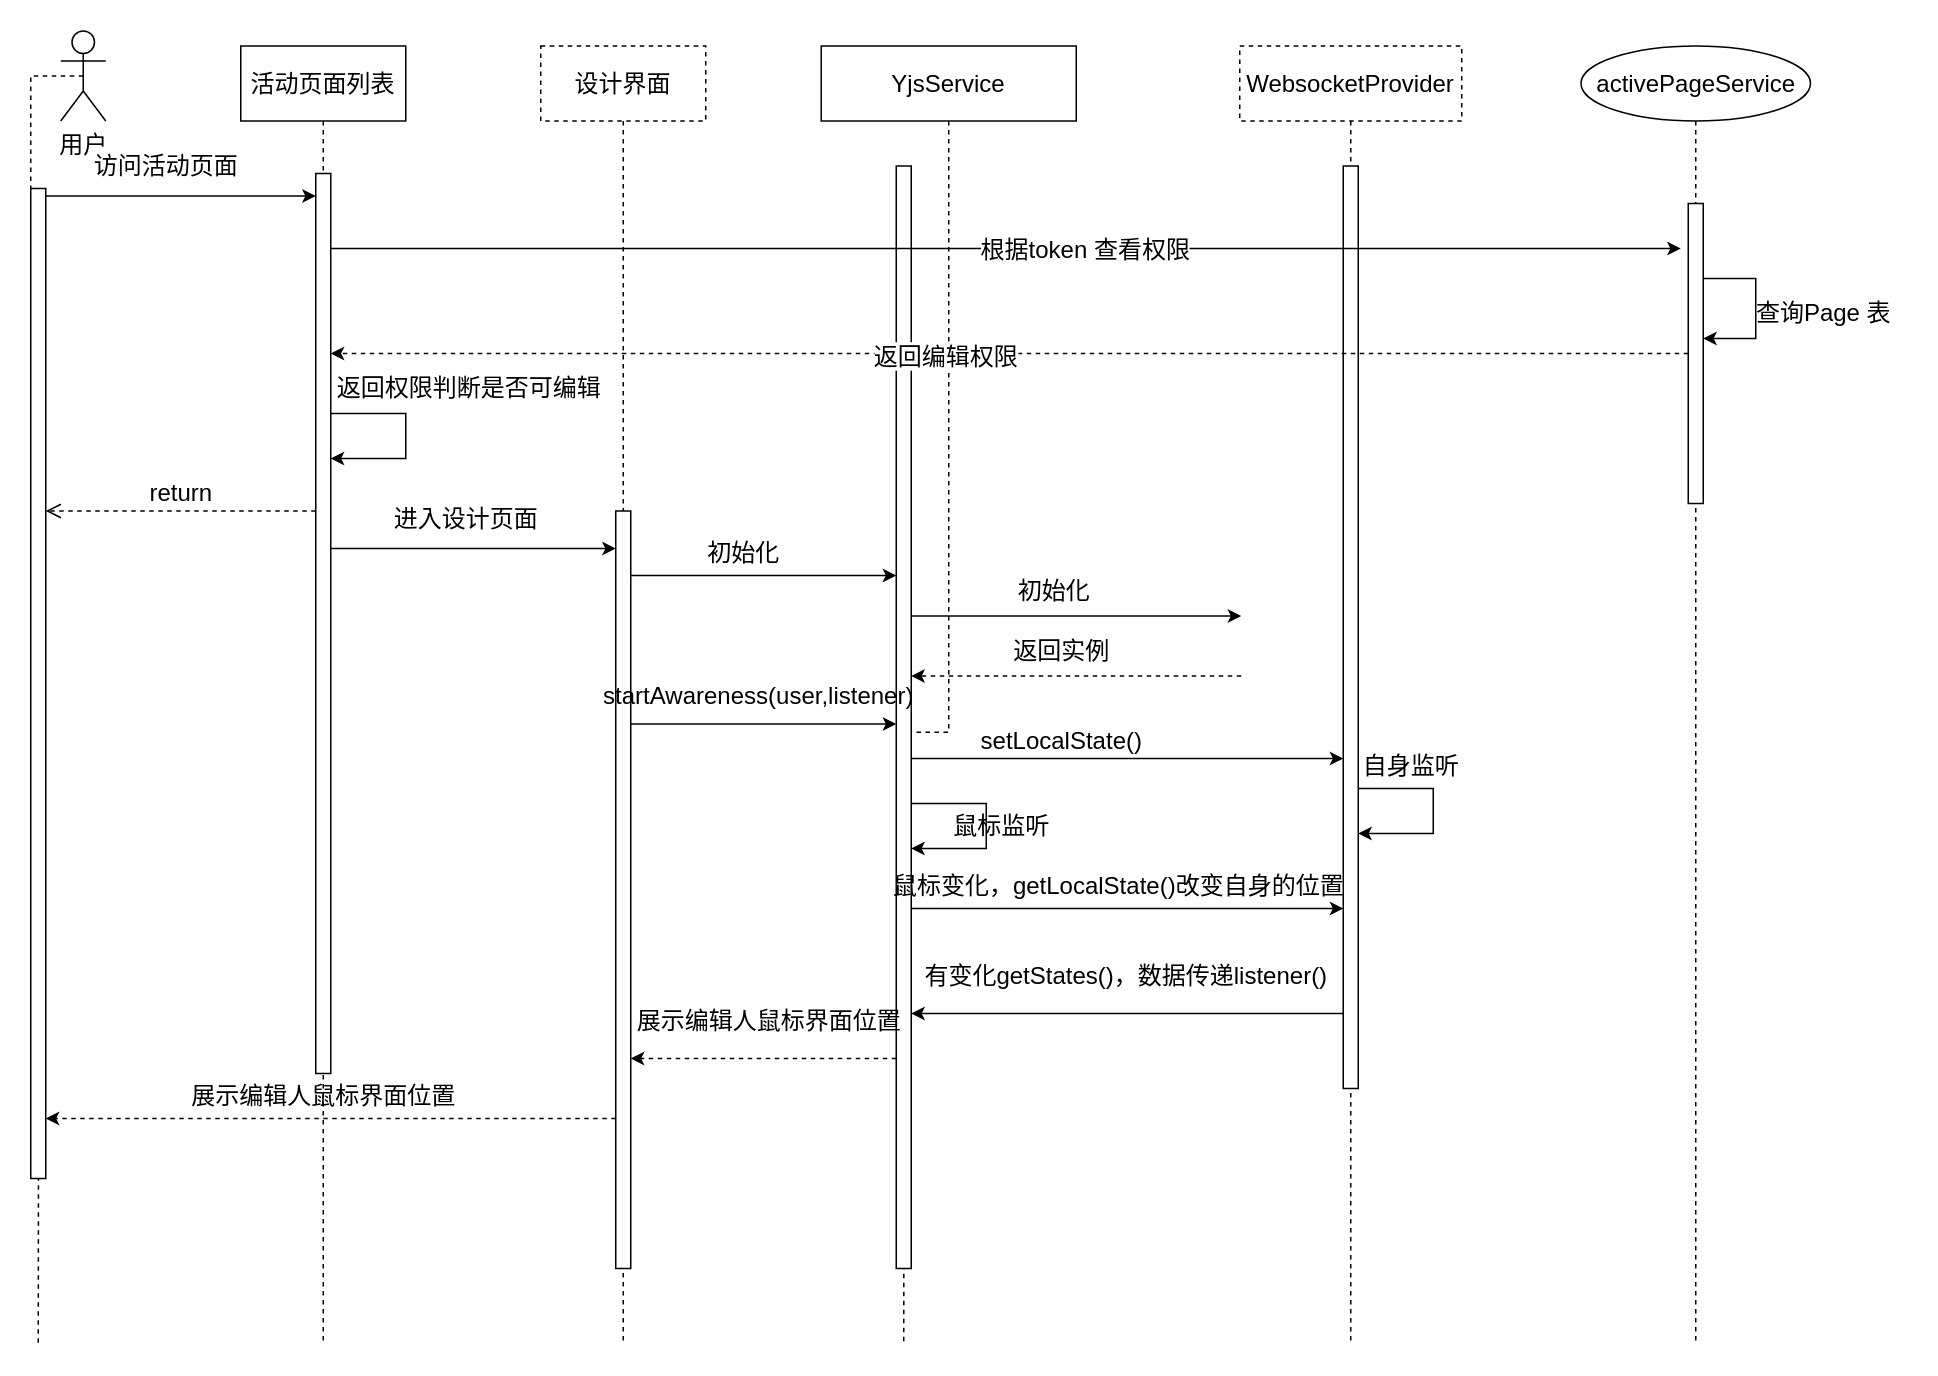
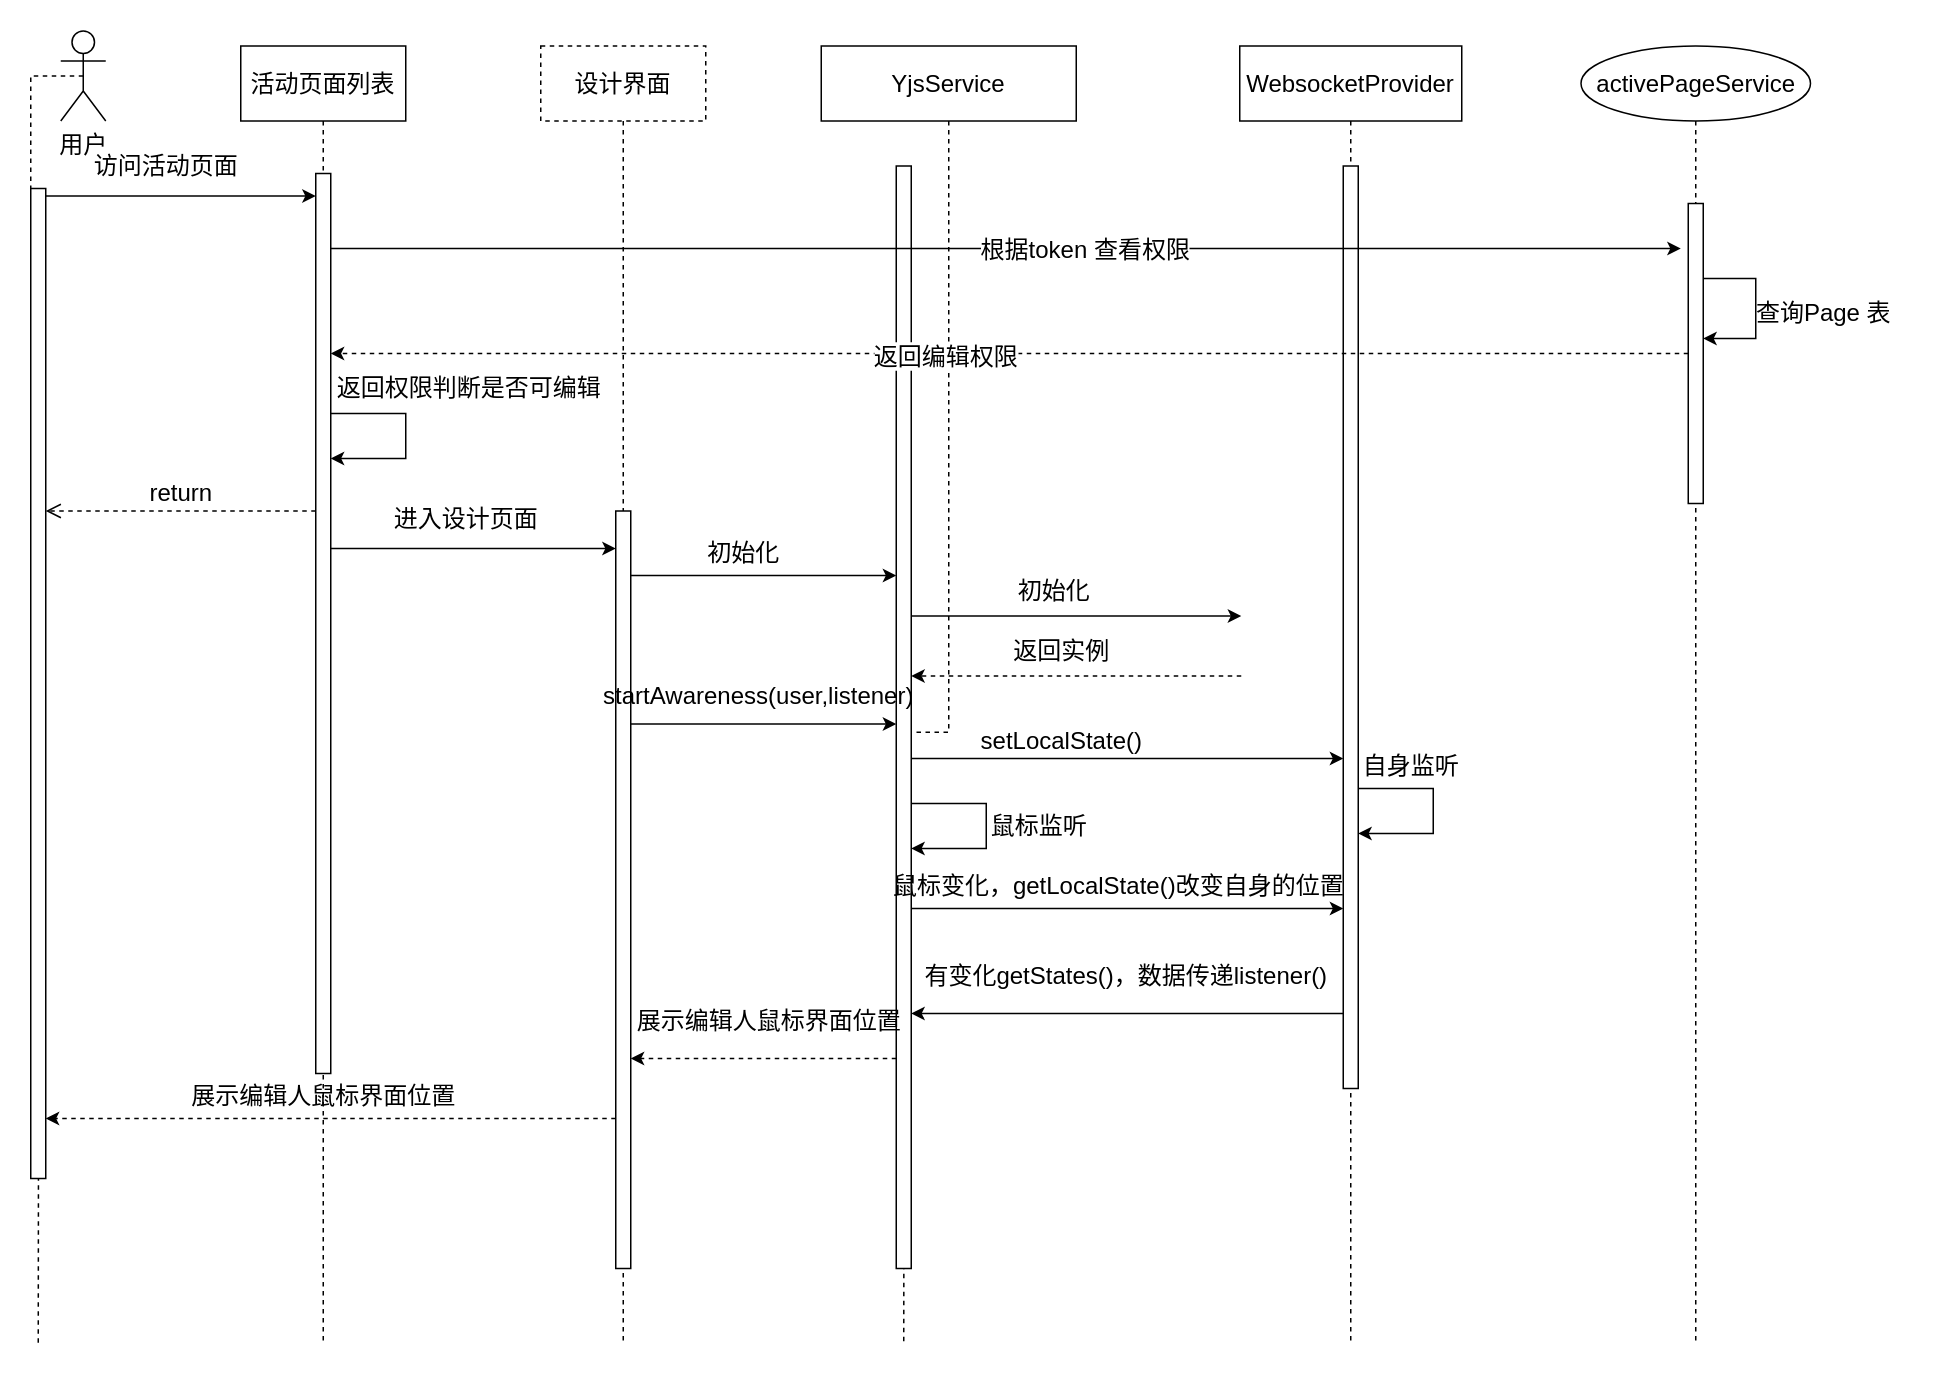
node "WebsocketProvider": style dashed -> solid
node "鼠标监听": moved (1001, 826) -> (1039, 826)
